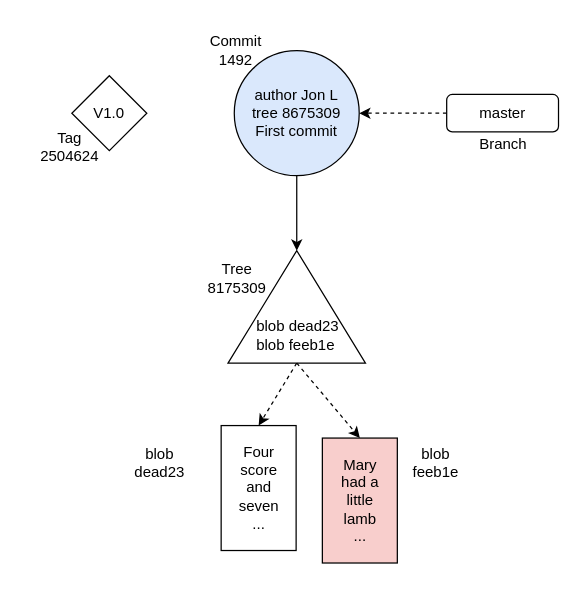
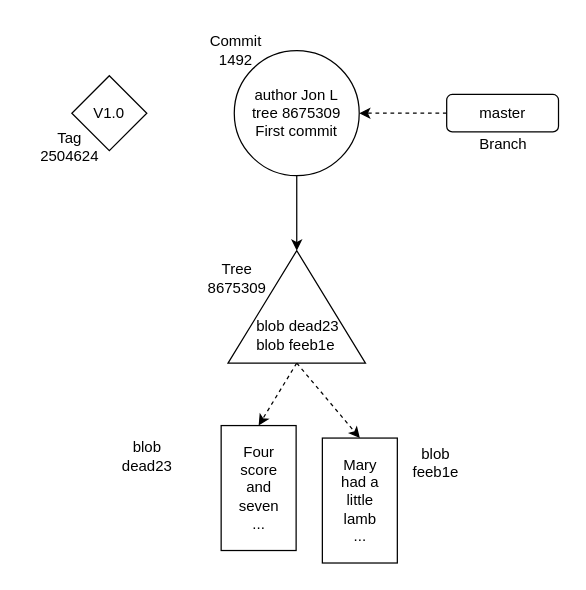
node "author Jon L tree 8675309 First commit": fillcolor #dae8fc -> #ffffff
node "Tree 8175309": label "Tree 8175309" -> "Tree 8675309"
node "blob dead23": moved (159, 463) -> (146, 457)
node "Mary had a little lamb ...": fillcolor #f8cecc -> #ffffff
